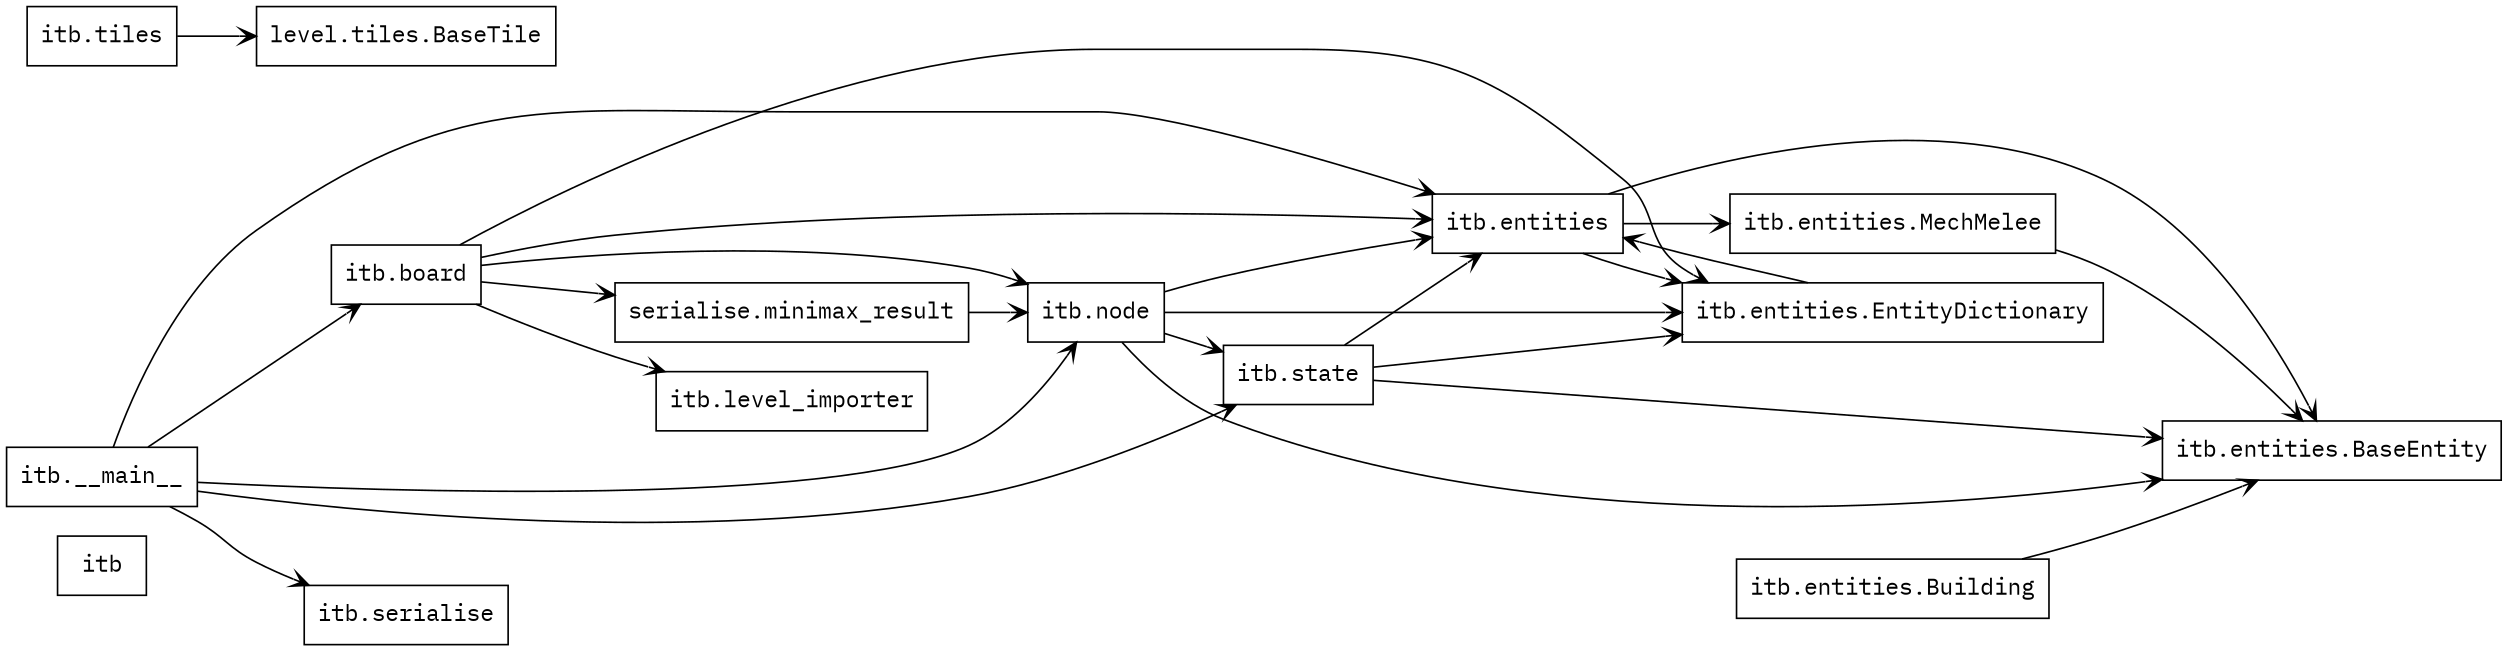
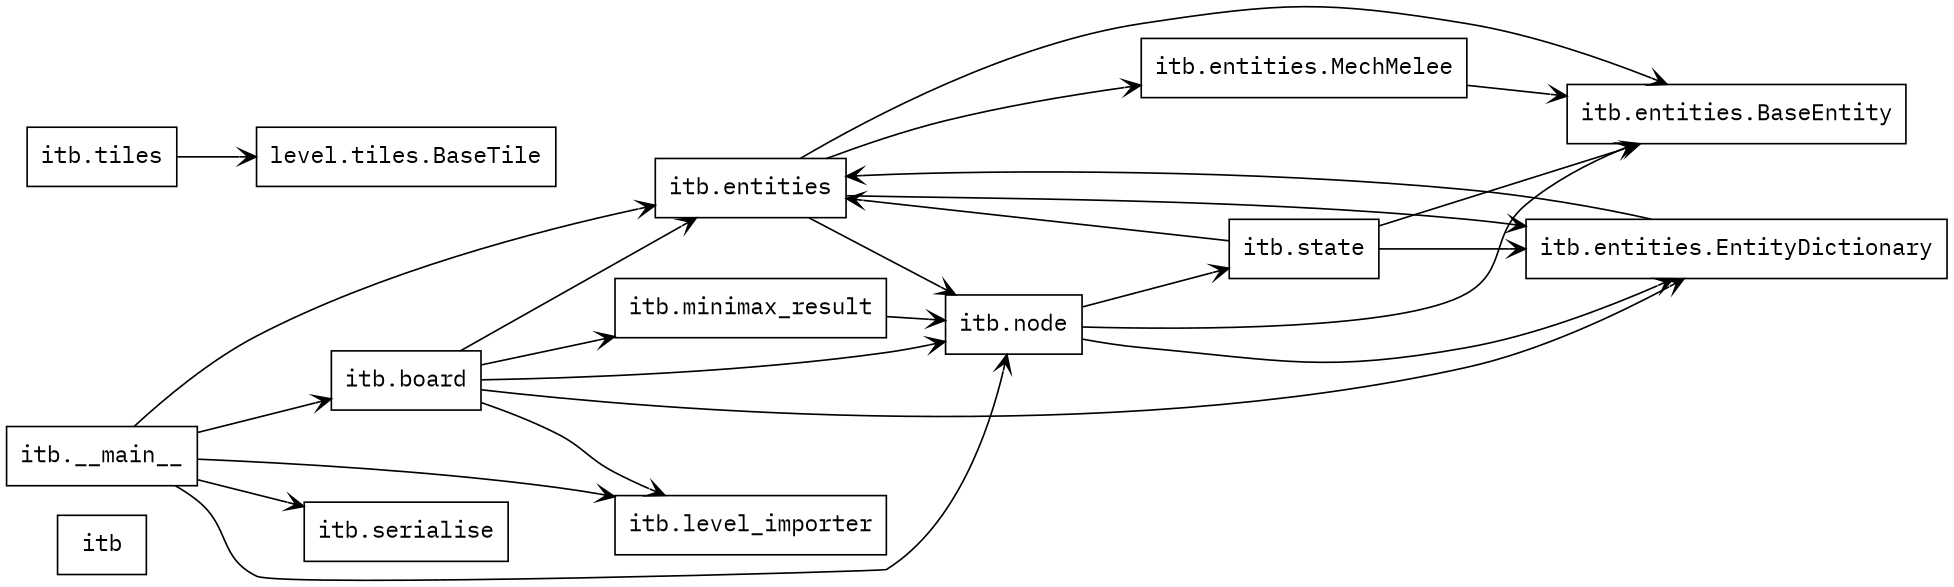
edge "itb.node" -> "itb.entities": reversed
node "serialise.minimax_result": label "serialise.minimax_result" -> "itb.minimax_result"
edge "itb.__main__" -> "itb.state": now "itb.__main__" -> "itb.level_importer"
node "itb.entities.Building": removed
